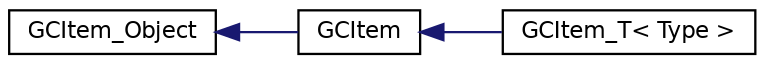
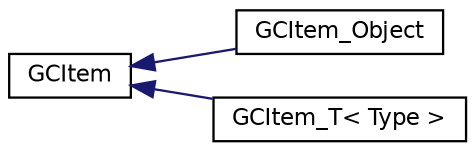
edge "GCItem" -> "GCItem_Object": reversed
